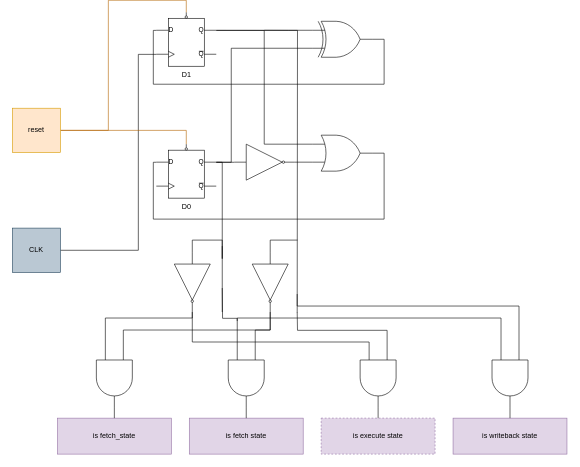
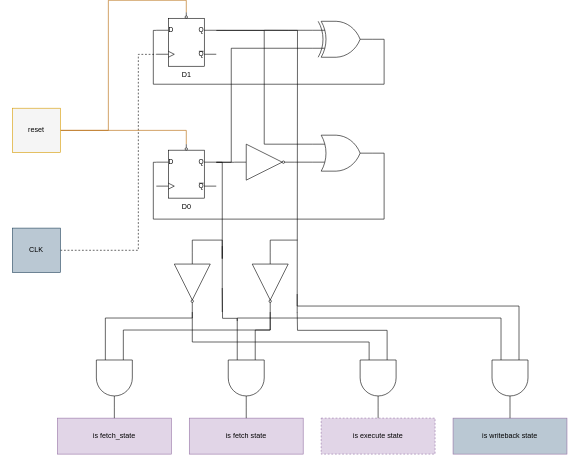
node "reset": fillcolor #ffe6cc -> #f5f5f5
edge "D1" -- "CLK": style solid -> dashed
node "is writeback state": fillcolor #e1d5e7 -> #bac8d3
